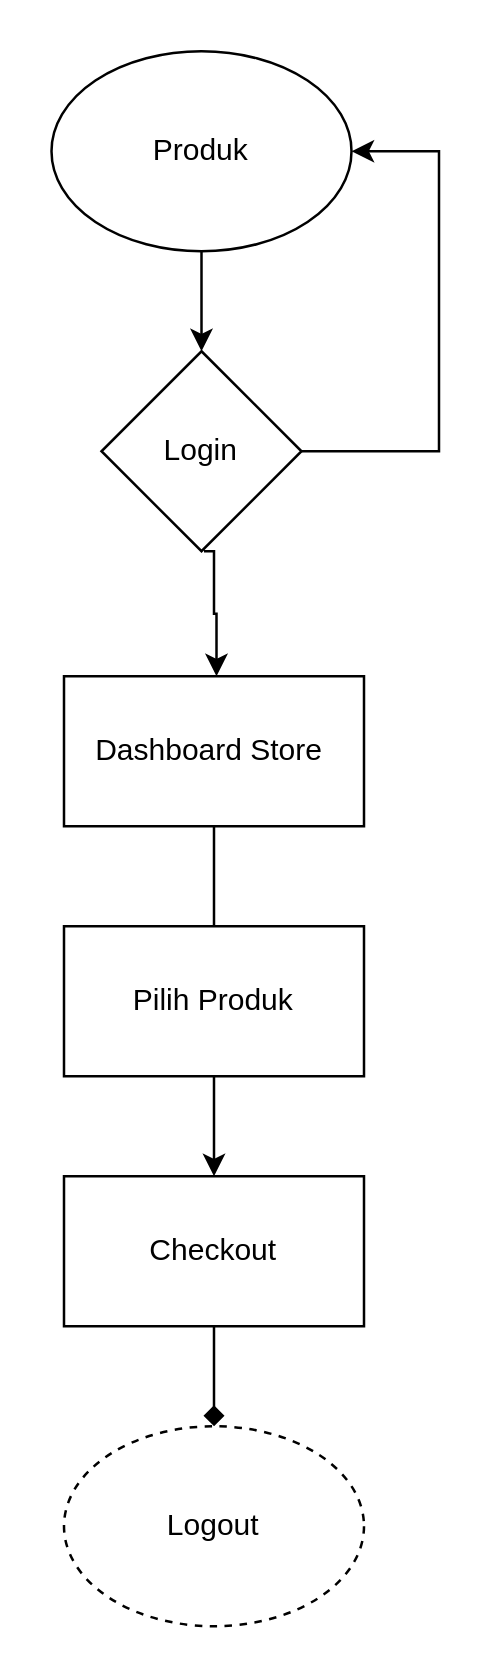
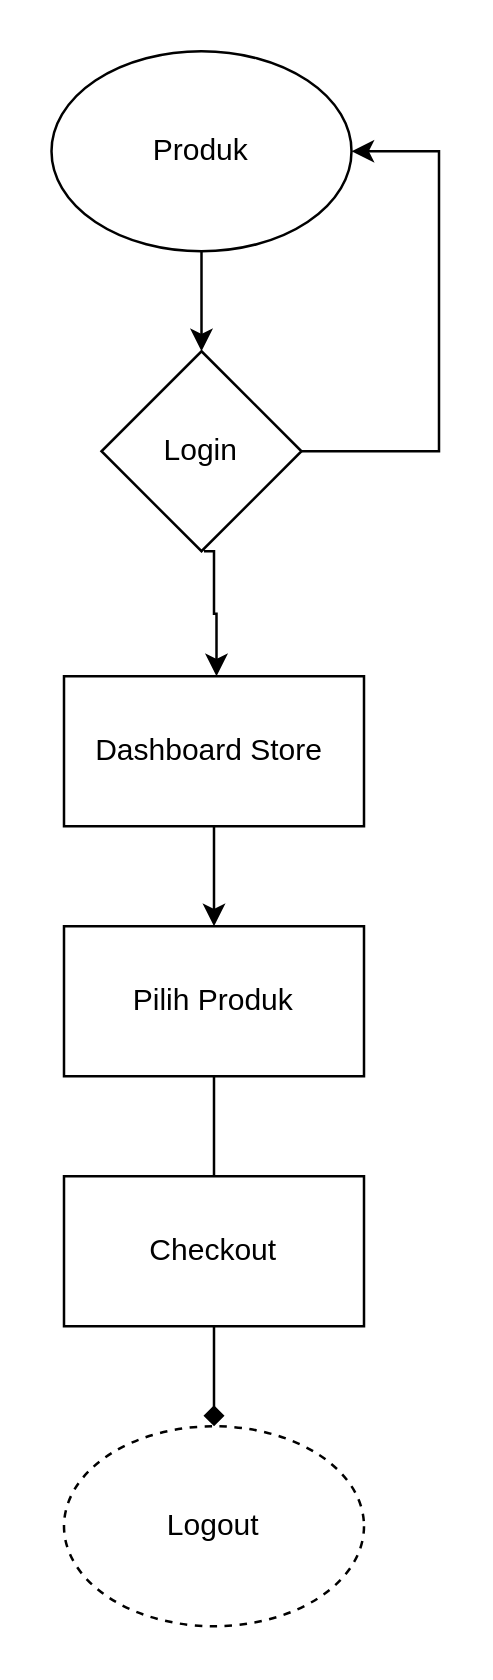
edge "Dashboard Store" -- "Pilih Produk": arrowhead none -> classic
edge "Pilih Produk" -> "Checkout": arrowhead classic -> none
